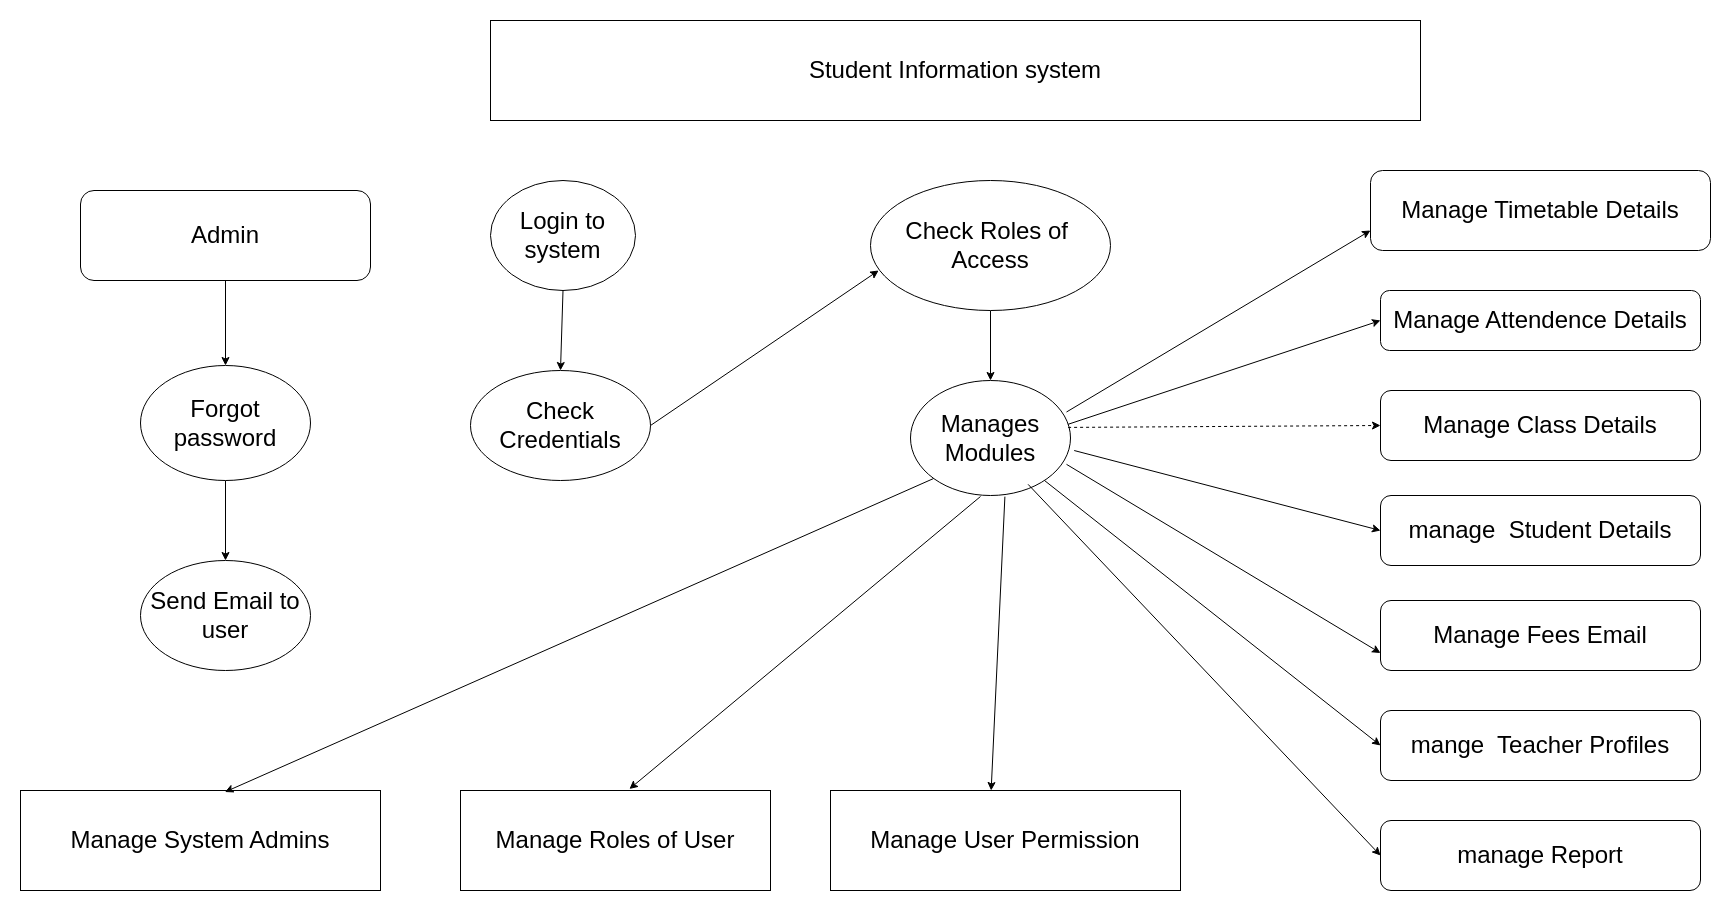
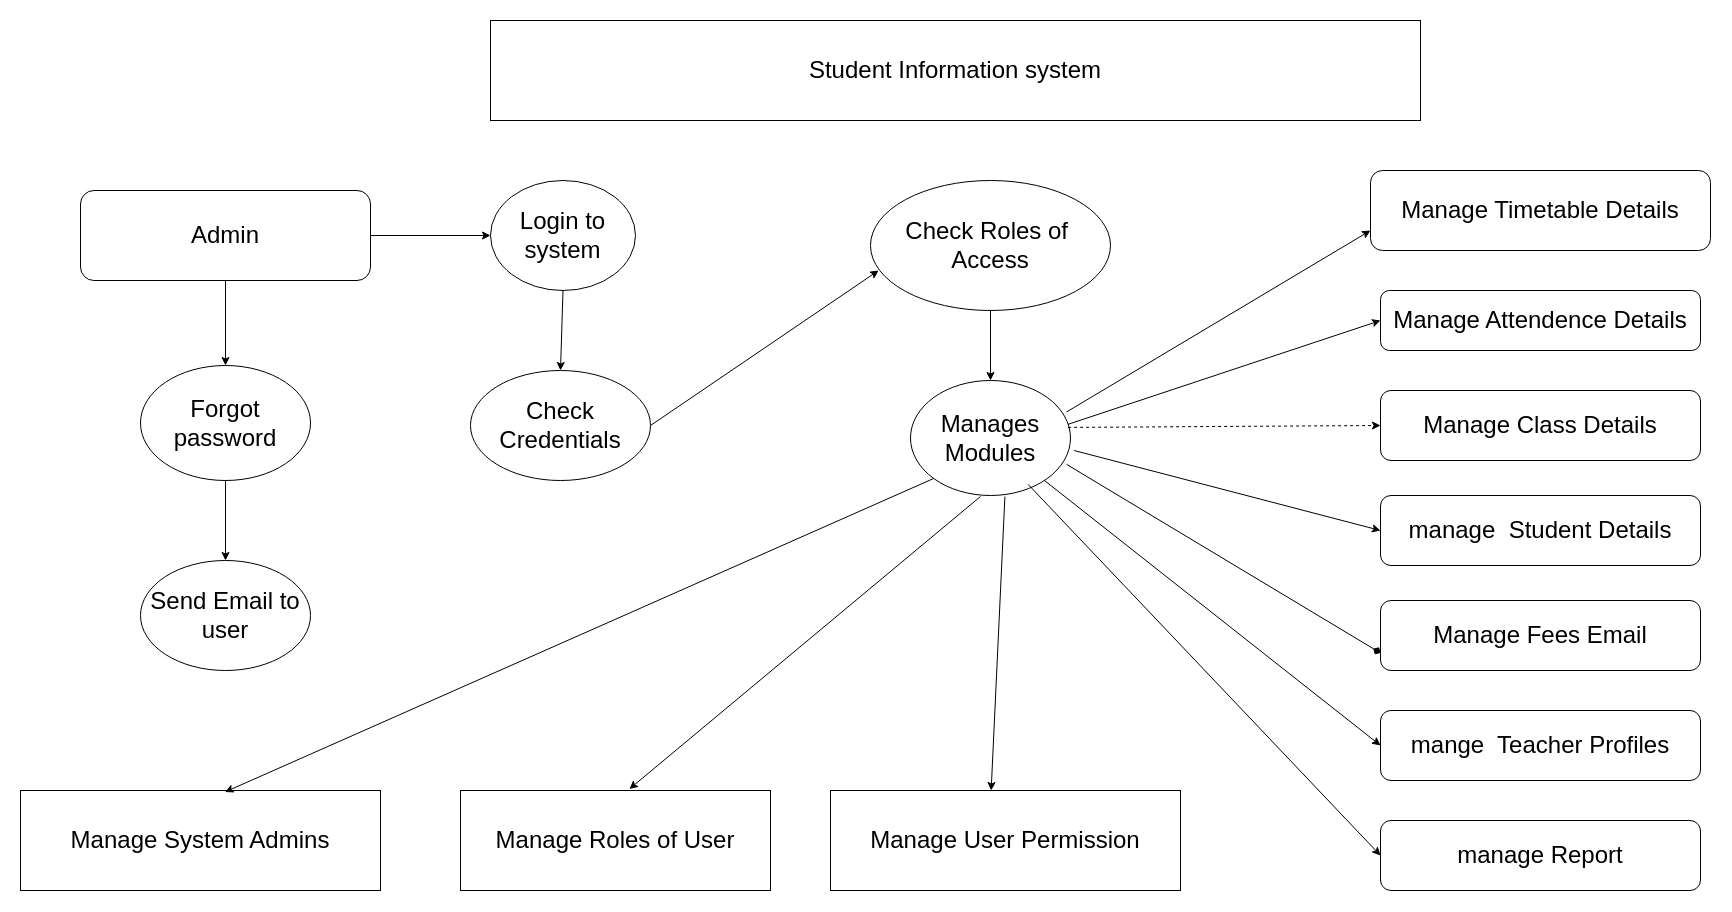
edge "Admin" -> "Login to system": added
edge "Manages Modules" -> "Manage Fees Email": arrowhead classic -> diamond
